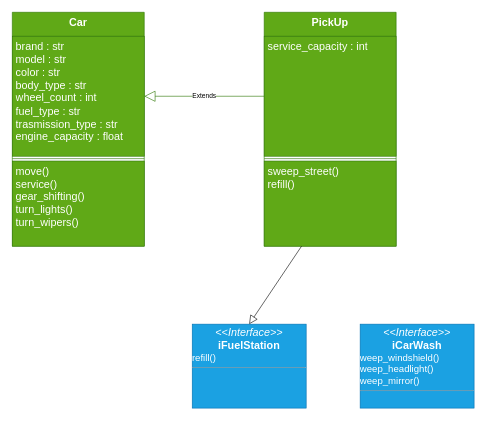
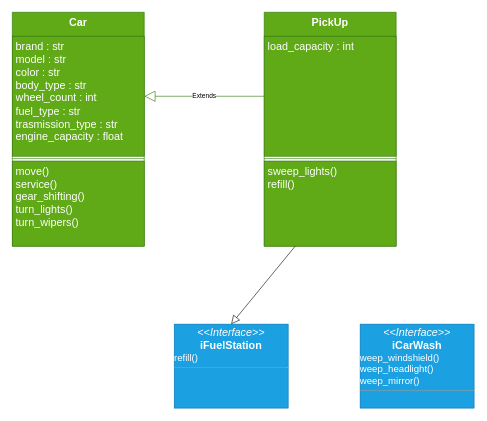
node "service_capacity : int": label "service_capacity : int" -> "load_capacity : int"
node "sweep_street() refill()": label "sweep_street() refill()" -> "sweep_lights() refill()"
node "<<Interface>> iFuelStation refill()": moved (249, 366) -> (231, 366)
